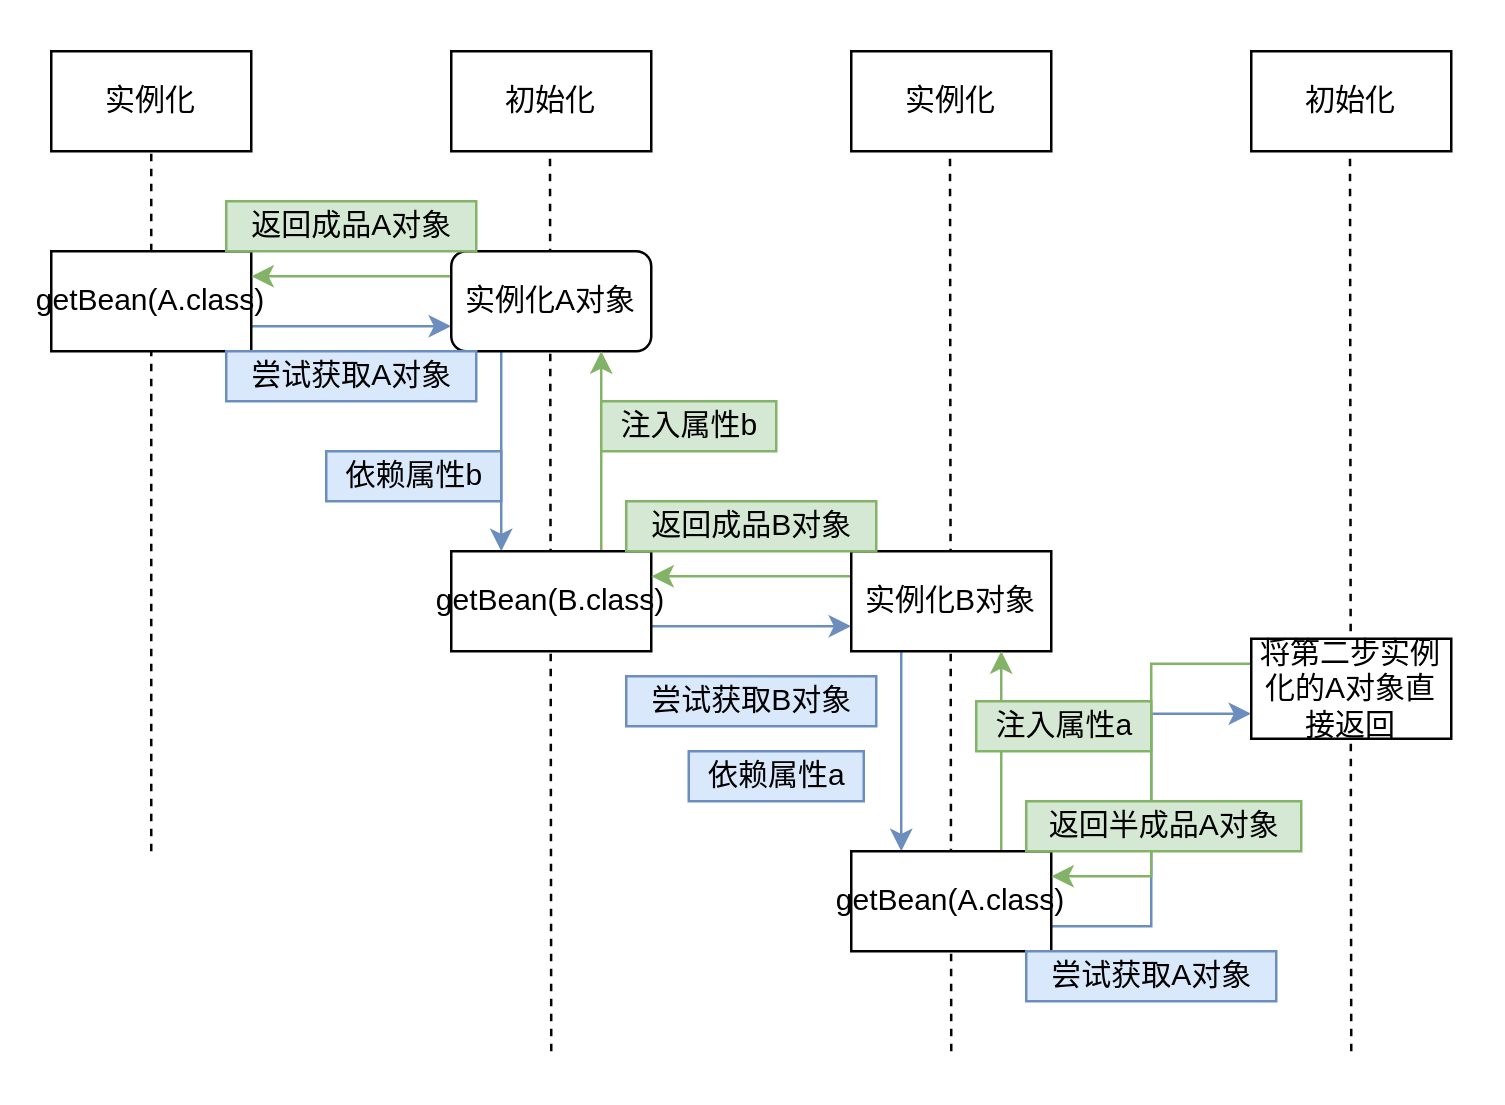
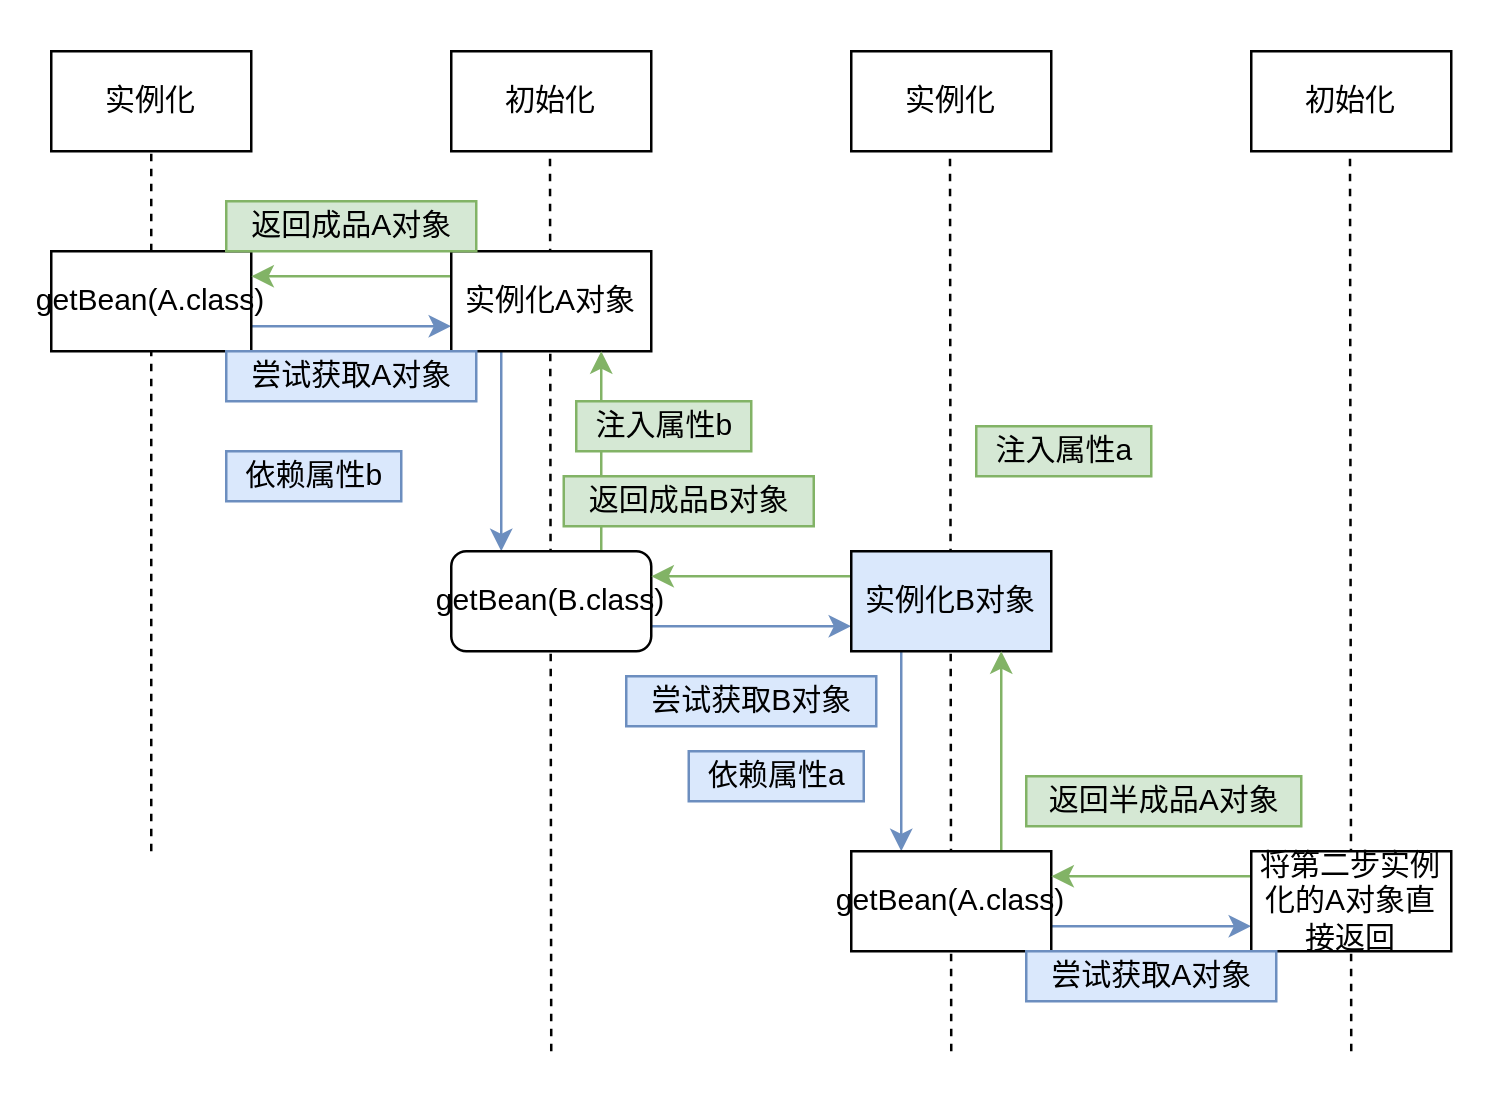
node "实例化A对象": shape rounded rectangle -> rectangle
node "注入属性b": moved (689, 426) -> (664, 426)
node "依赖属性b": moved (414, 476) -> (314, 476)
node "返回成品B对象": moved (751, 526) -> (689, 501)
node "getBean(B.class)": shape rectangle -> rounded rectangle
node "实例化B对象": fillcolor #ffffff -> #dae8fc
node "将第二步实例化的A对象直接返回": moved (1351, 689) -> (1351, 901)
node "注入属性a": moved (1064, 726) -> (1064, 451)
node "返回半成品A对象": moved (1164, 826) -> (1164, 801)
